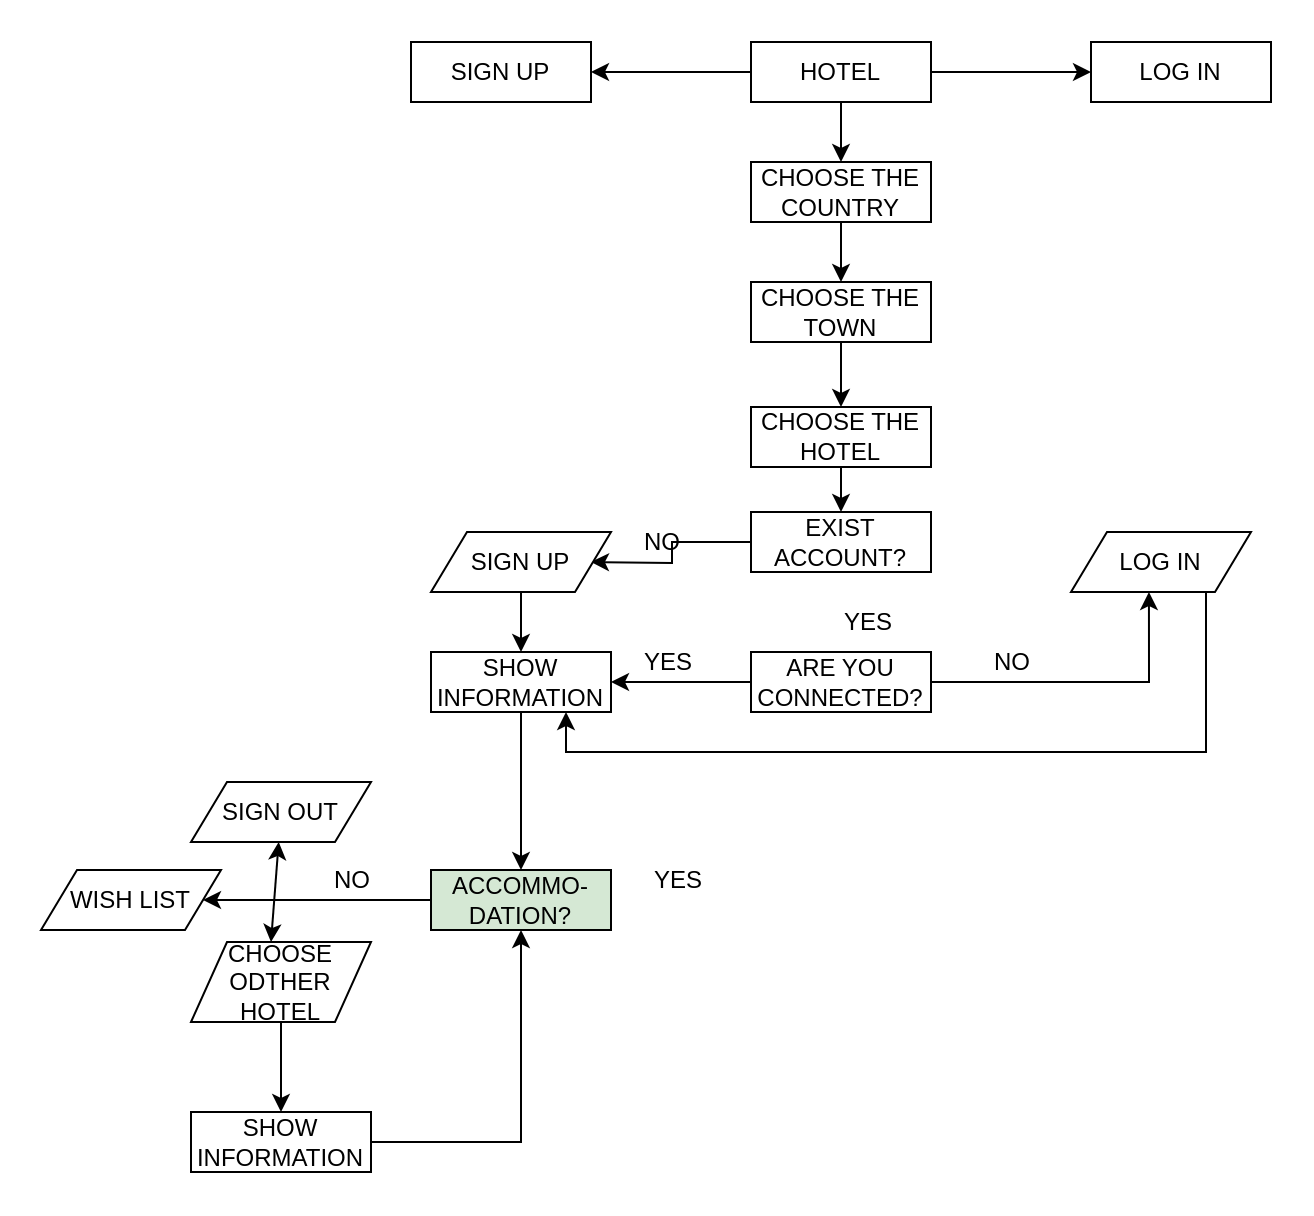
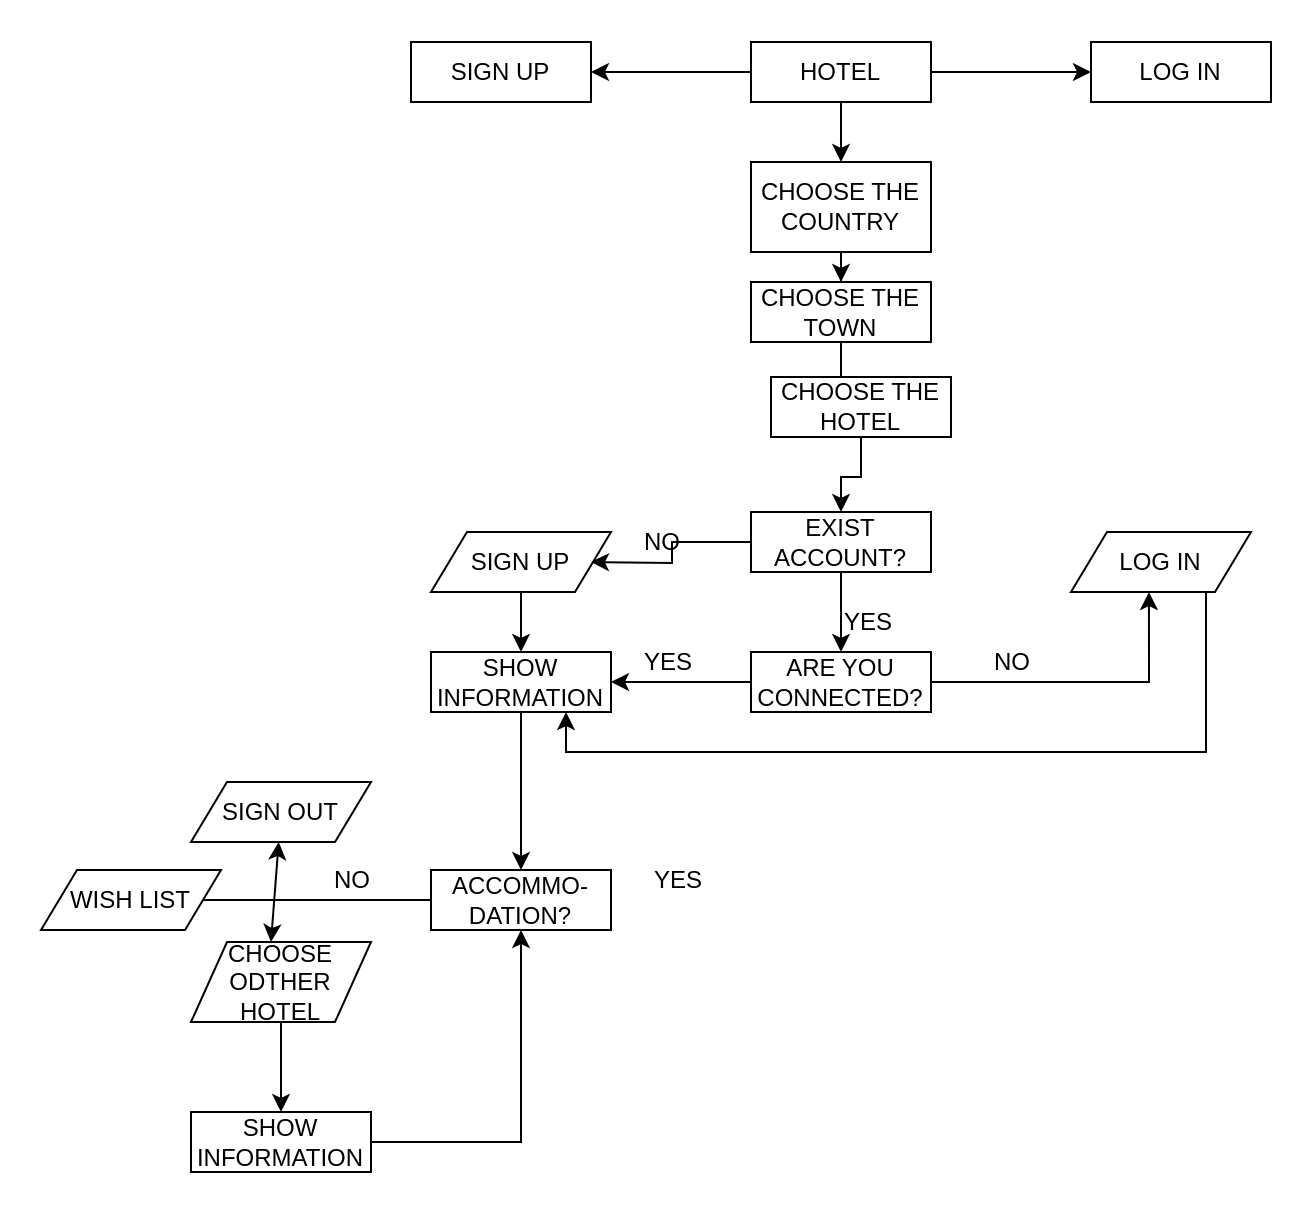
node "CHOOSE THE COUNTRY": size 180x60 -> 180x90
node "CHOOSE THE HOTEL": moved (841, 437) -> (861, 407)
edge "EXIST ACCOUNT?" -> "ARE YOU CONNECTED?": added
edge "ACCOMMO-DATION?" -> "WISH LIST": arrowhead classic -> none
node "ACCOMMO-DATION?": fillcolor #d5e8d4 -> #ffffff
